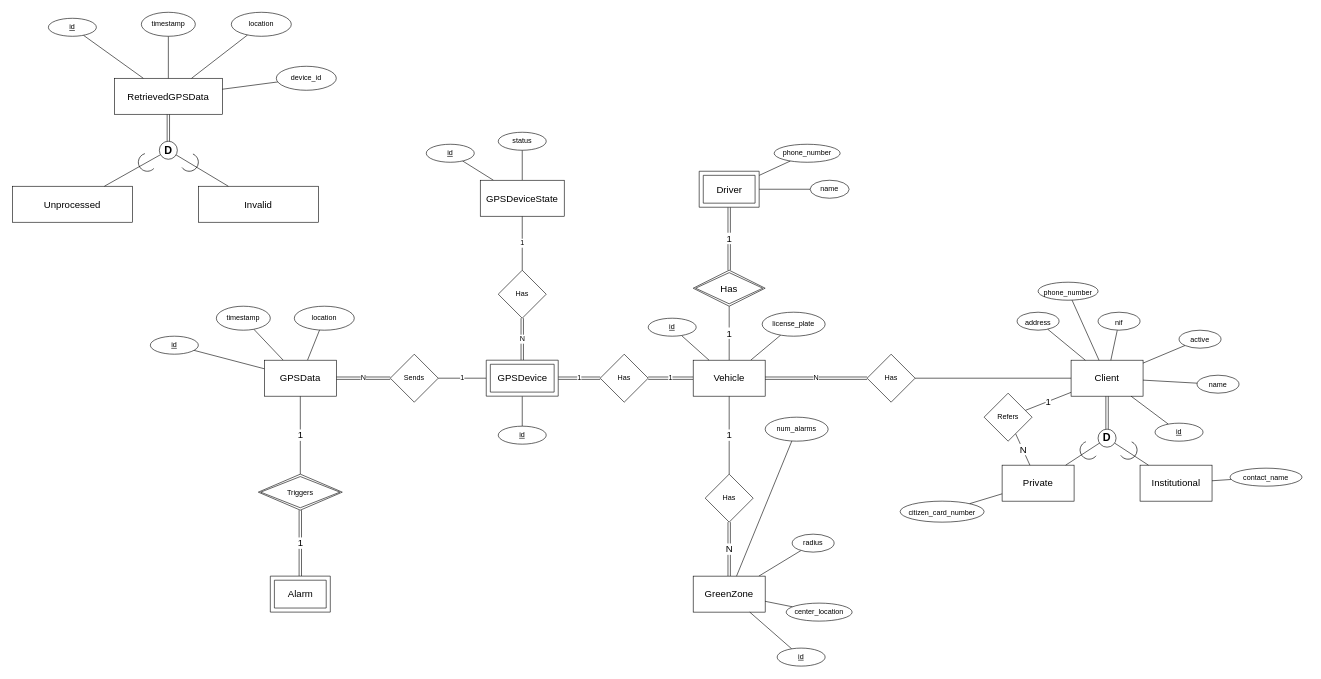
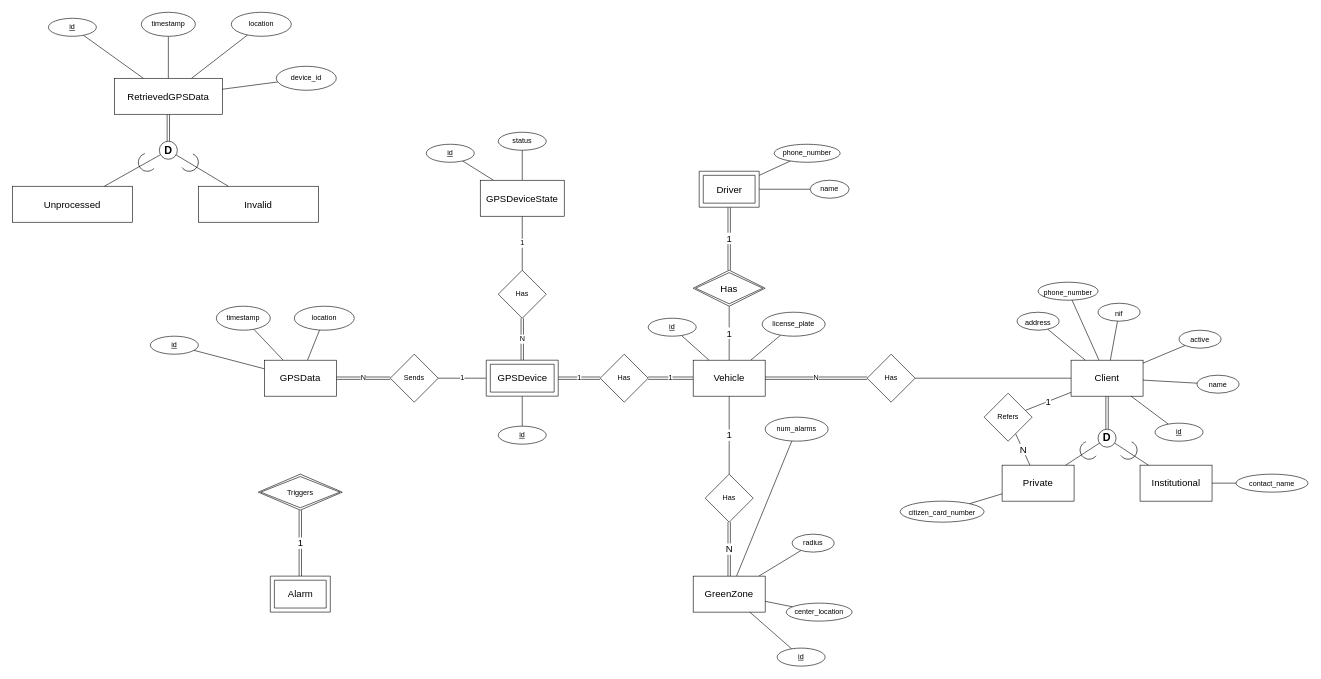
node "nif": moved (1119, 321) -> (1119, 312)
edge "GPSData" -- "Triggers": removed, label "1"
node "contact_name": moved (1266, 477) -> (1272, 483)
